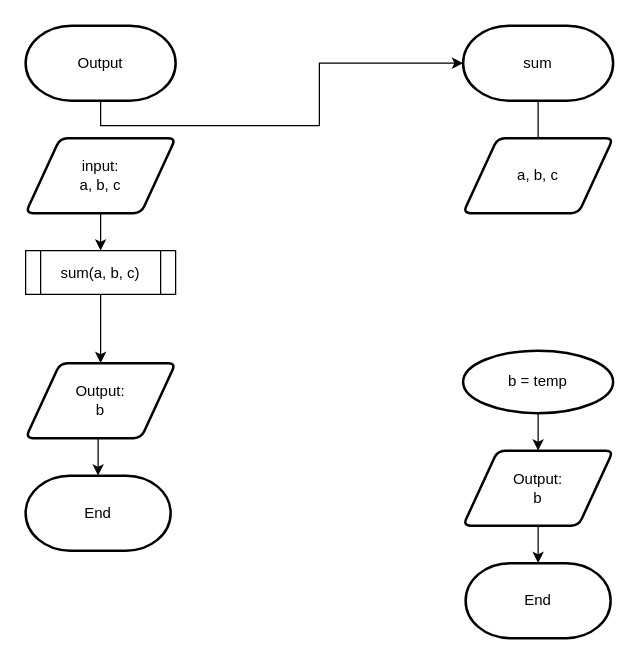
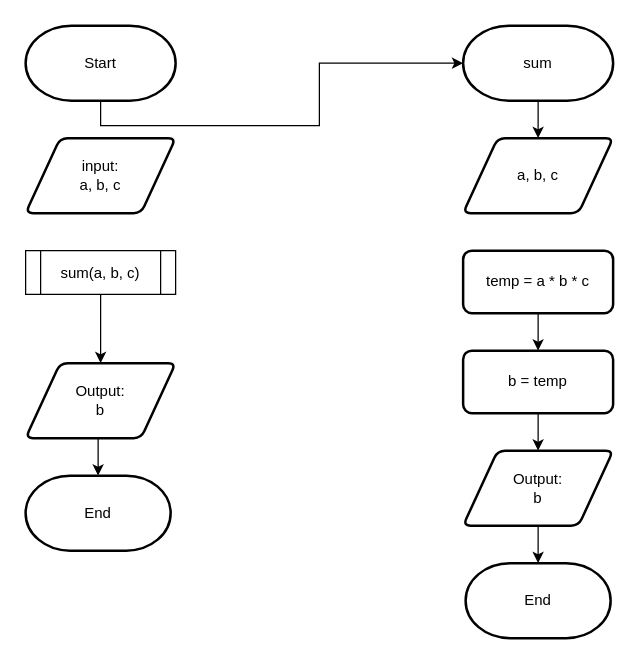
node "Output": label "Output" -> "Start"
edge "sum" -- "a, b, c": arrowhead none -> classic
edge "input: a, b, c" -> "sum(a, b, c)": removed
node "temp = a * b * c": added
edge "temp = a * b * c" -> "b = temp": added
node "b = temp": shape ellipse -> rounded rectangle
